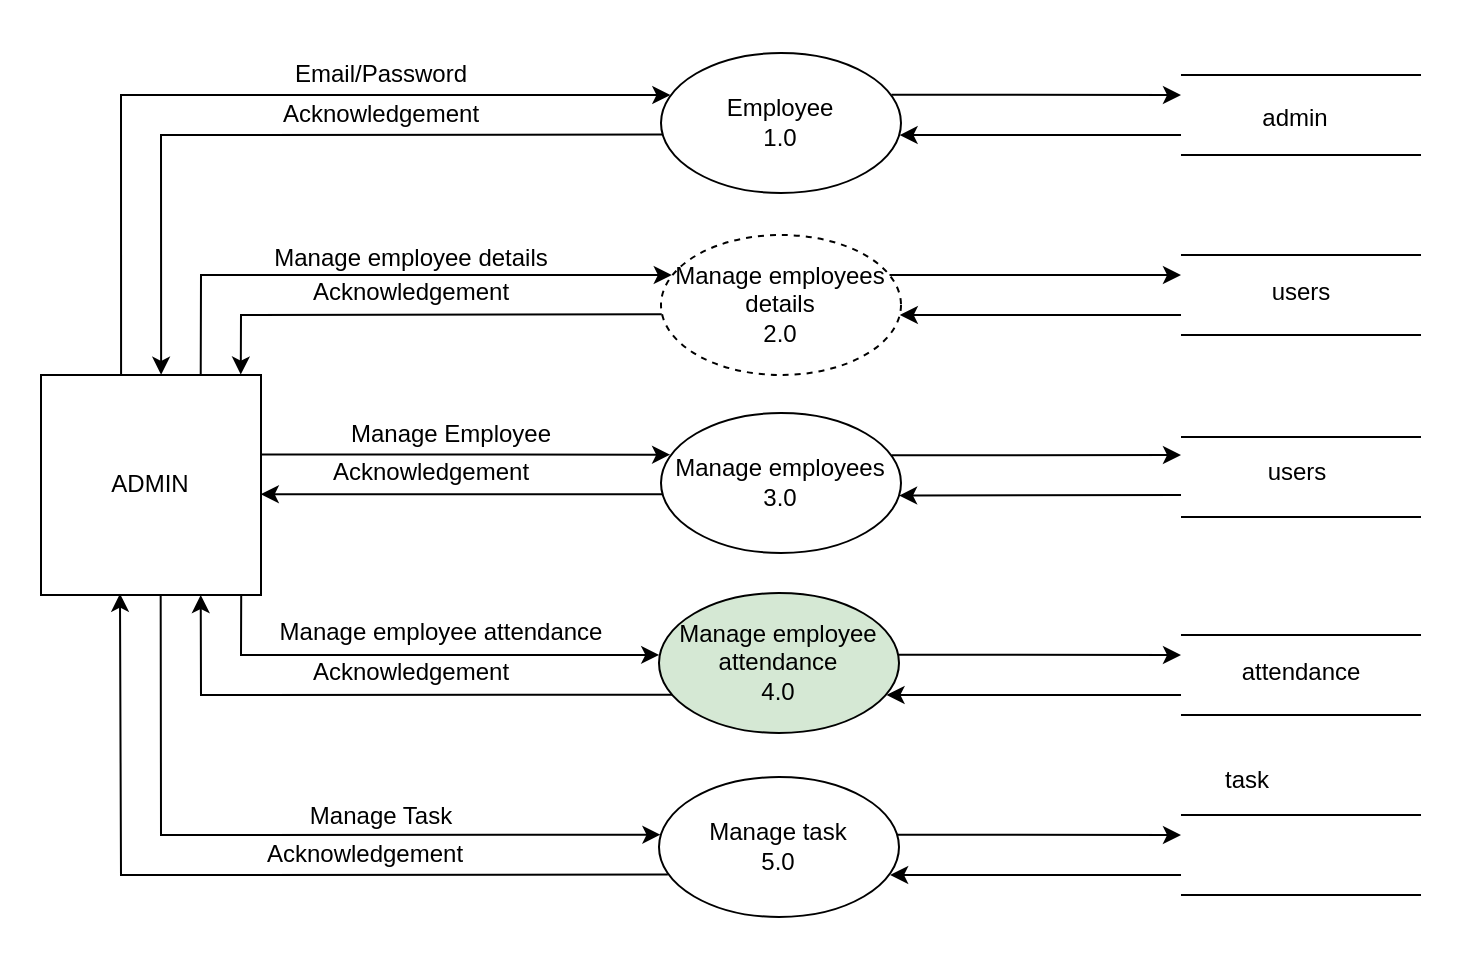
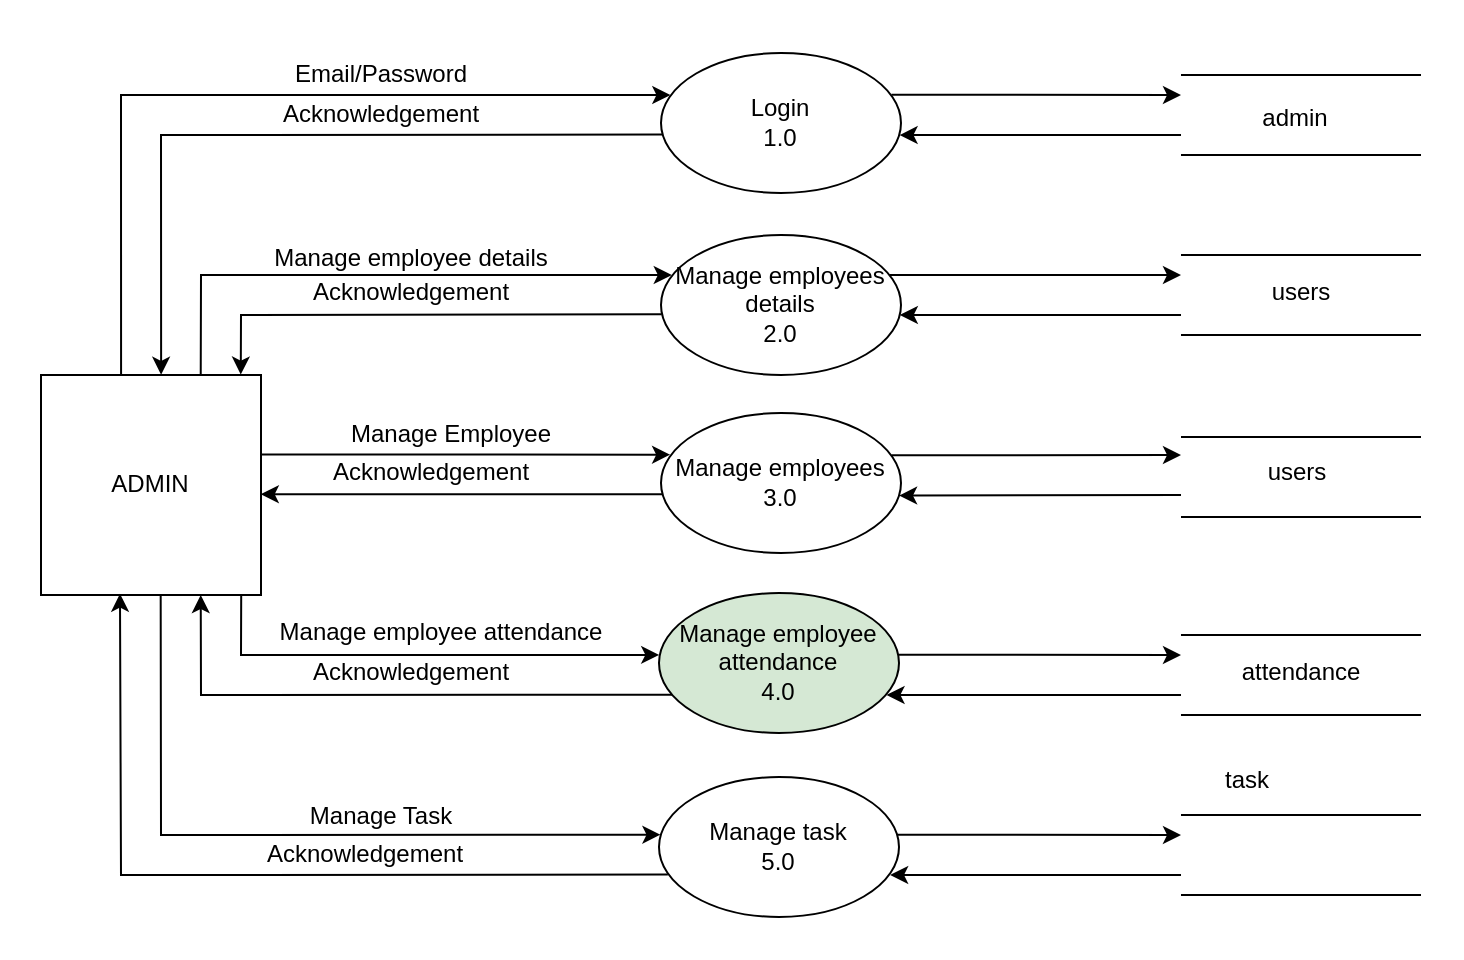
node "Employee1.0": label "Employee1.0" -> "Login1.0"
node "Manage employees details2.0": style dashed -> solid
